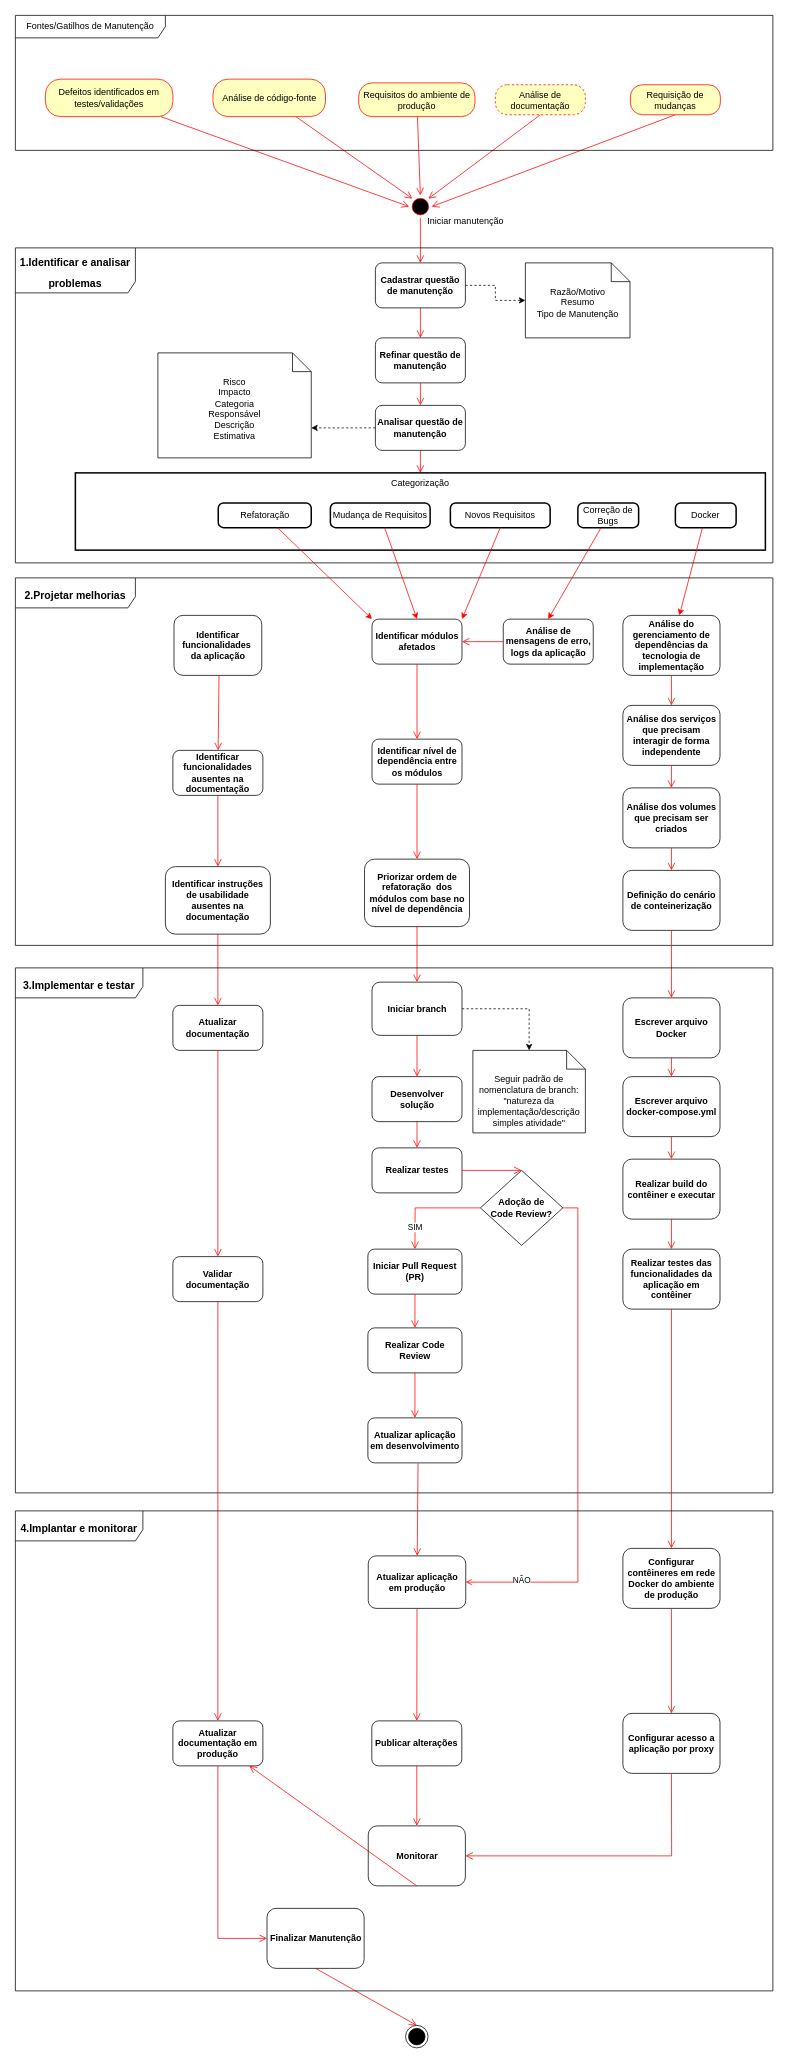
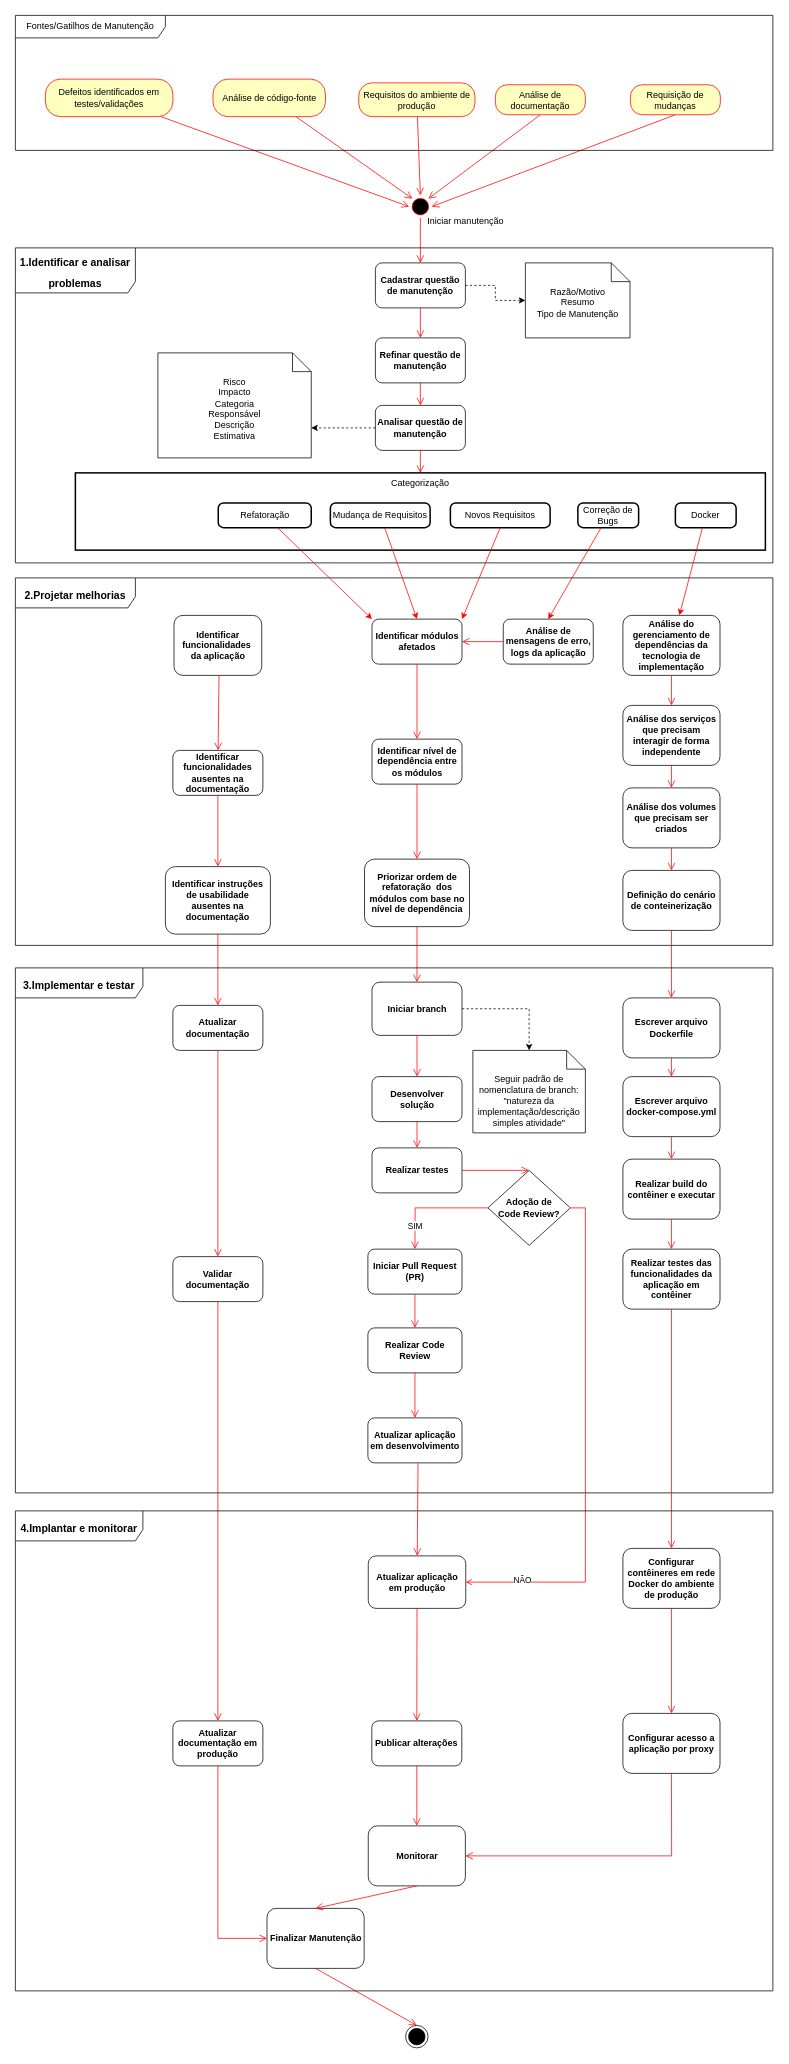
node "Análise de documentação": style dashed -> solid
node "Escrever arquivo Docker": label "Escrever arquivo Docker" -> "Escrever arquivo Dockerfile"
node "Adoção de Code Review?": moved (522, 1208) -> (529, 1208)
edge "Monitorar" -> "Atualizar documentação em produção": now "Monitorar" -> "Finalizar Manutenção"
